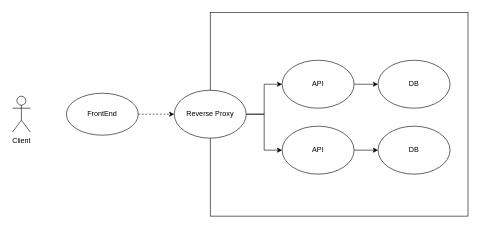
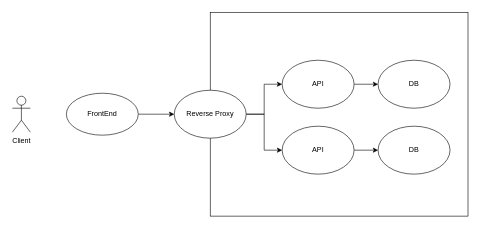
edge "FrontEnd" -> "Reverse Proxy": style dashed -> solid
